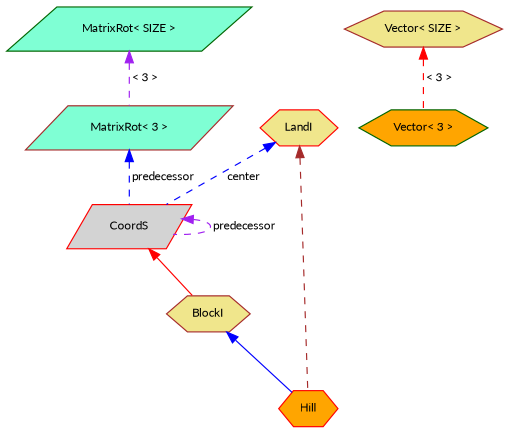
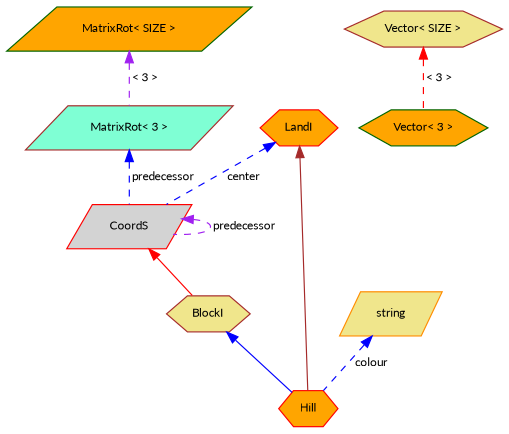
node "MatrixRot< SIZE >": fillcolor aquamarine -> orange
node "LandI": fillcolor khaki -> orange
edge "Hill" -> "LandI": style dashed -> solid
node "string": added
